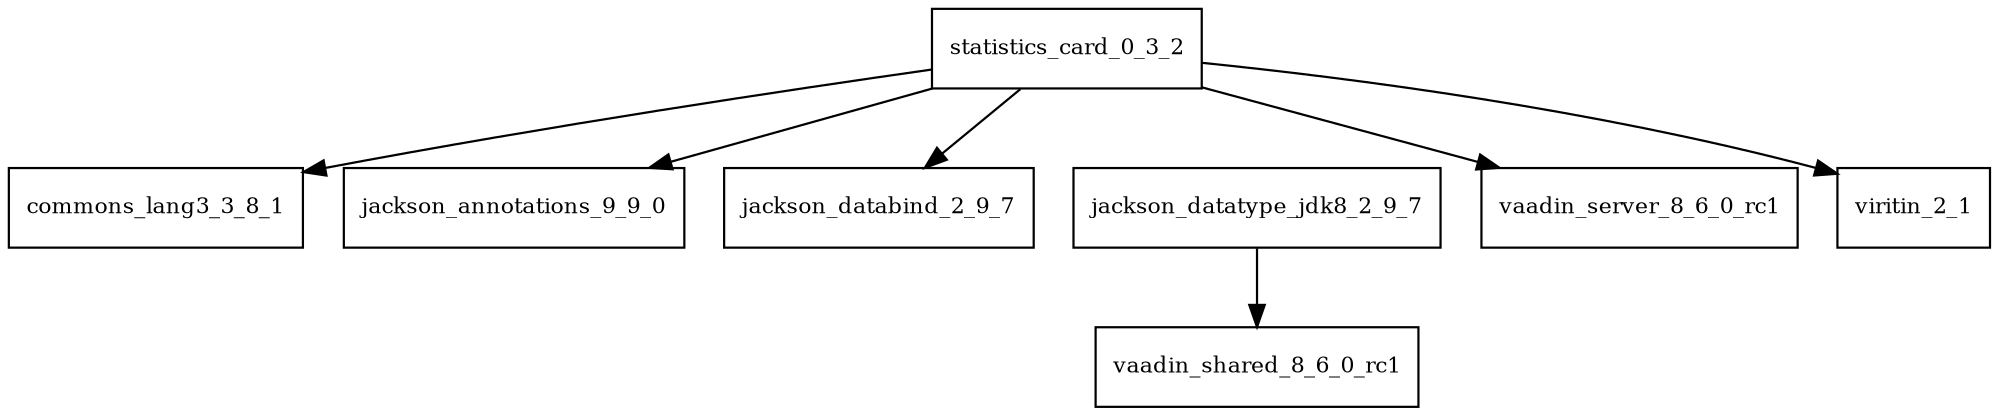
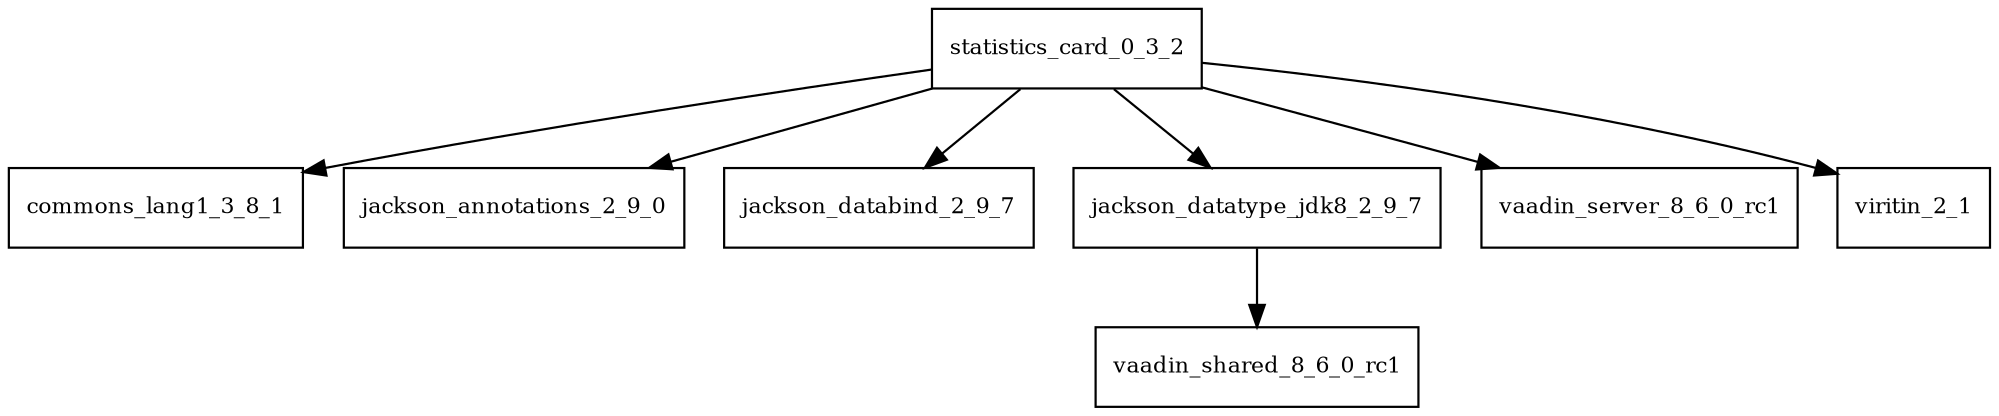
edge "statistics_card_0_3_2" -> "jackson_datatype_jdk8_2_9_7": added
node "commons_lang3_3_8_1": label "commons_lang3_3_8_1" -> "commons_lang1_3_8_1"
node "jackson_annotations_9_9_0": label "jackson_annotations_9_9_0" -> "jackson_annotations_2_9_0"
